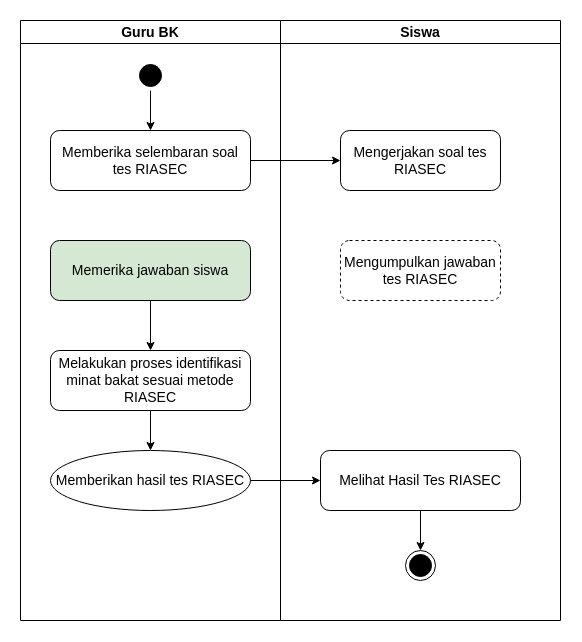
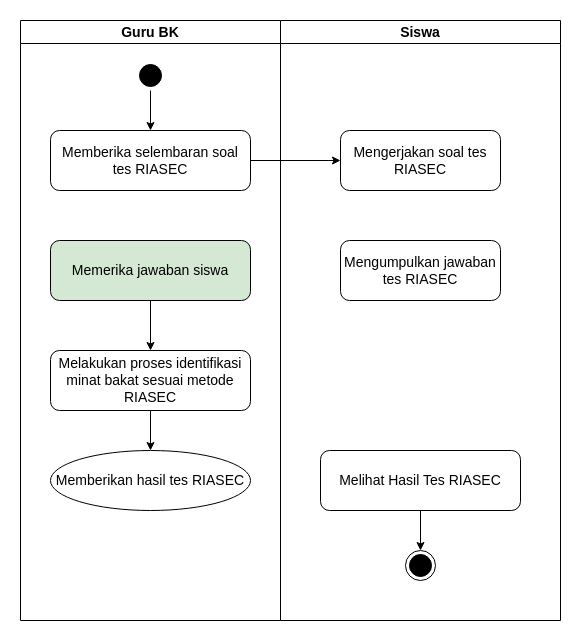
node "Mengumpulkan jawaban tes RIASEC": style dashed -> solid
edge "Memberikan hasil tes RIASEC" -> "Melihat Hasil Tes RIASEC": removed
